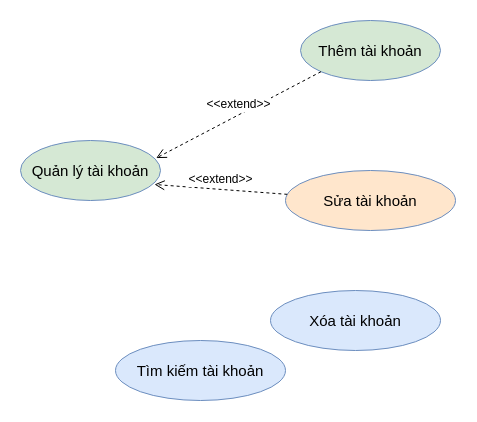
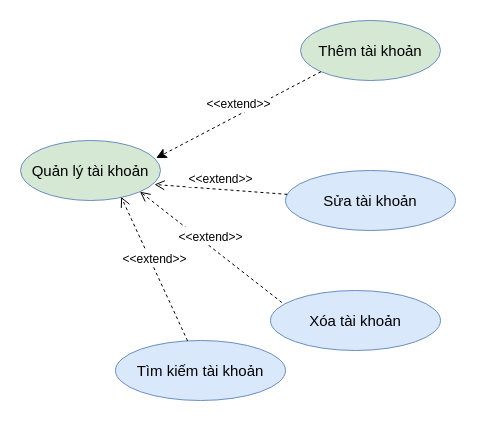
edge "Thêm tài khoản" -> "Quản lý tài khoản": arrowhead open -> classic
node "Sửa tài khoản": fillcolor #ffe6cc -> #dae8fc
edge "Xóa tài khoản" -> "Quản lý tài khoản": added, label "<<extend>>"
edge "Tìm kiếm tài khoản" -> "Quản lý tài khoản": added, label "<<extend>>"
